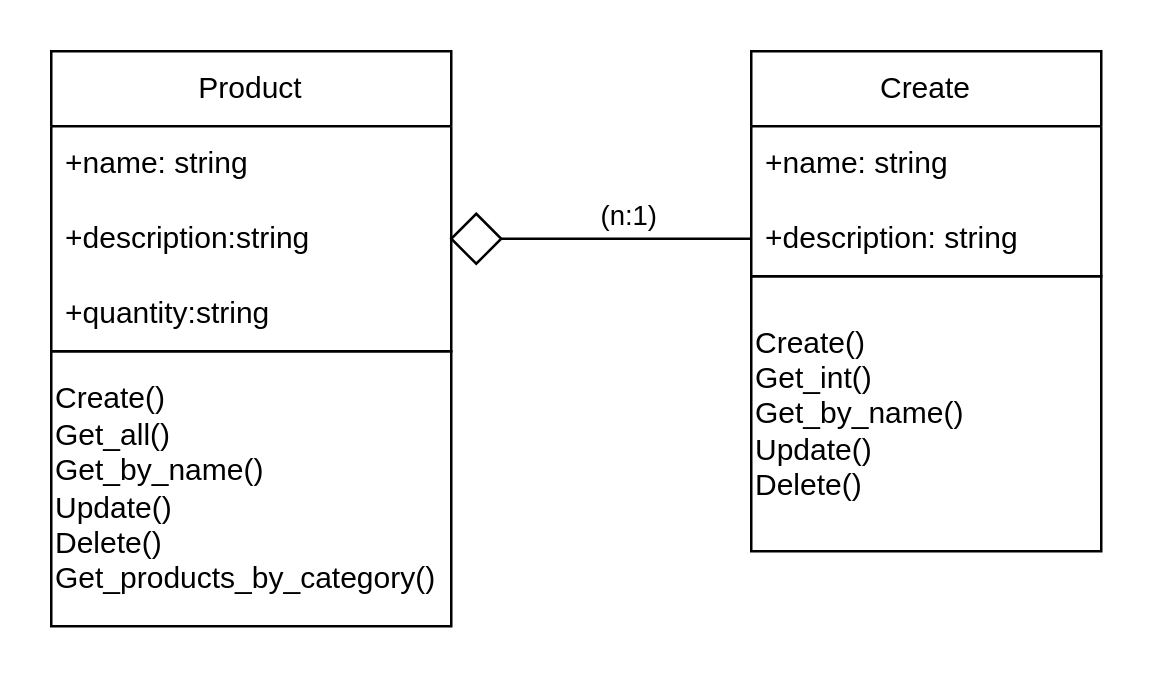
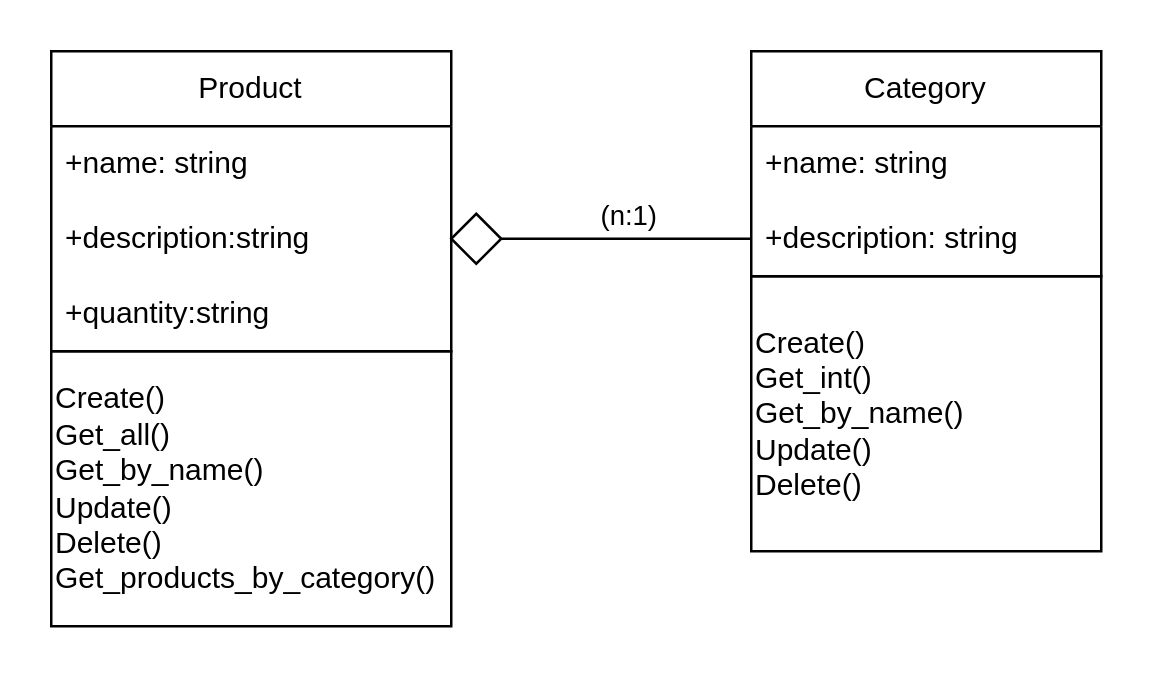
node "Create": label "Create" -> "Category"
